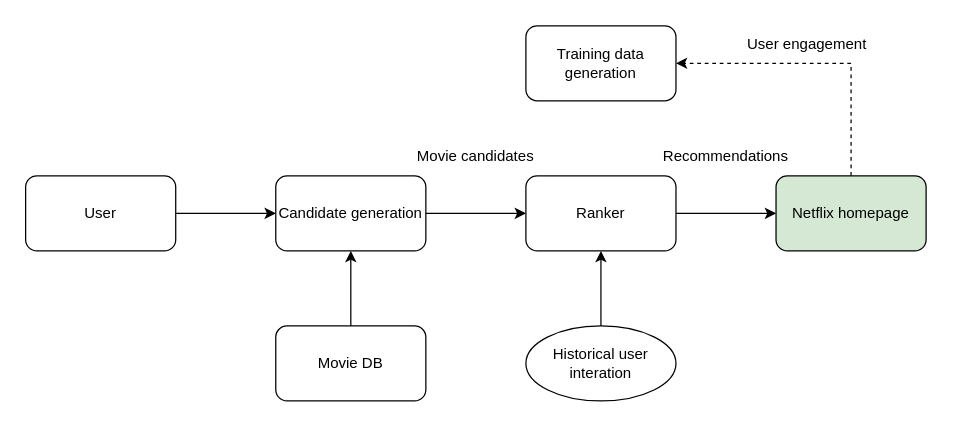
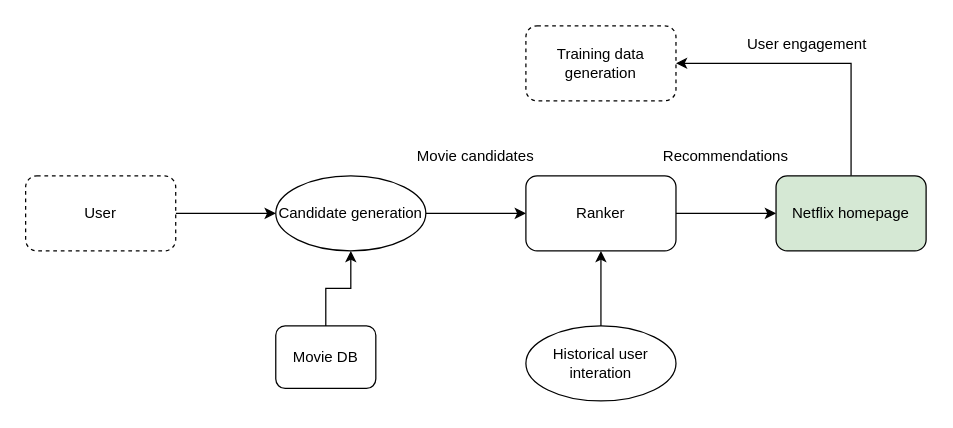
node "Training data generation": style solid -> dashed
edge "Netflix homepage" -> "Training data generation": style dashed -> solid
node "User": style solid -> dashed
node "Candidate generation": shape rounded rectangle -> ellipse
node "Movie DB": size 150x75 -> 100x63
